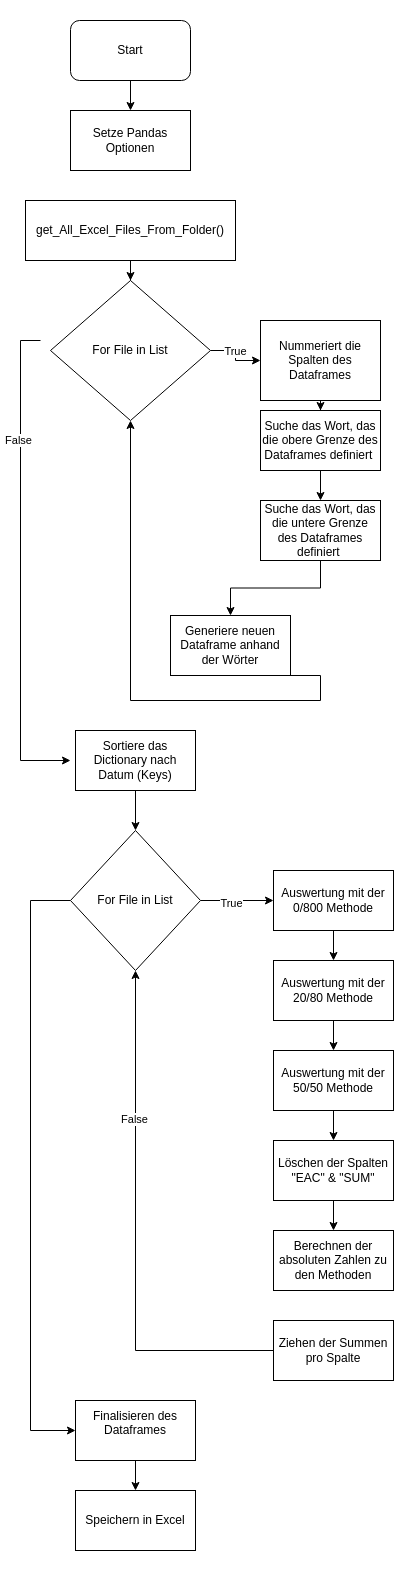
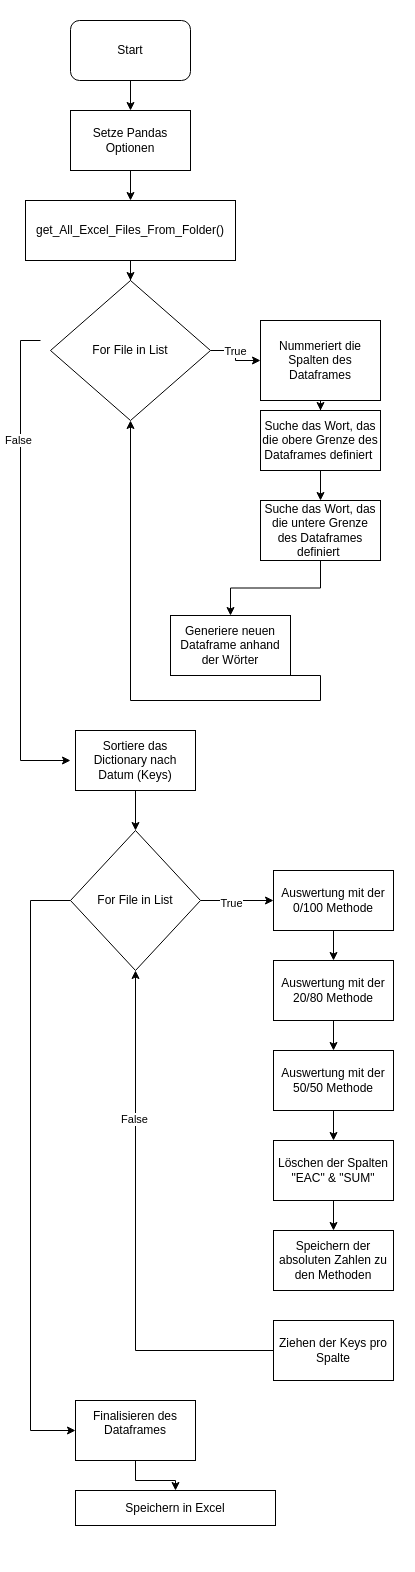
edge "Setze Pandas Optionen" -> "get_All_Excel_Files_From_Folder()": added
node "Auswertung mit der 0/800 Methode": label "Auswertung mit der 0/800 Methode" -> "Auswertung mit der 0/100 Methode"
node "Berechnen der absoluten Zahlen zu den Methoden": label "Berechnen der absoluten Zahlen zu den Methoden" -> "Speichern der absoluten Zahlen zu den Methoden"
node "Ziehen der Summen pro Spalte": label "Ziehen der Summen pro Spalte" -> "Ziehen der Keys pro Spalte"
node "Speichern in Excel": size 120x60 -> 200x35
